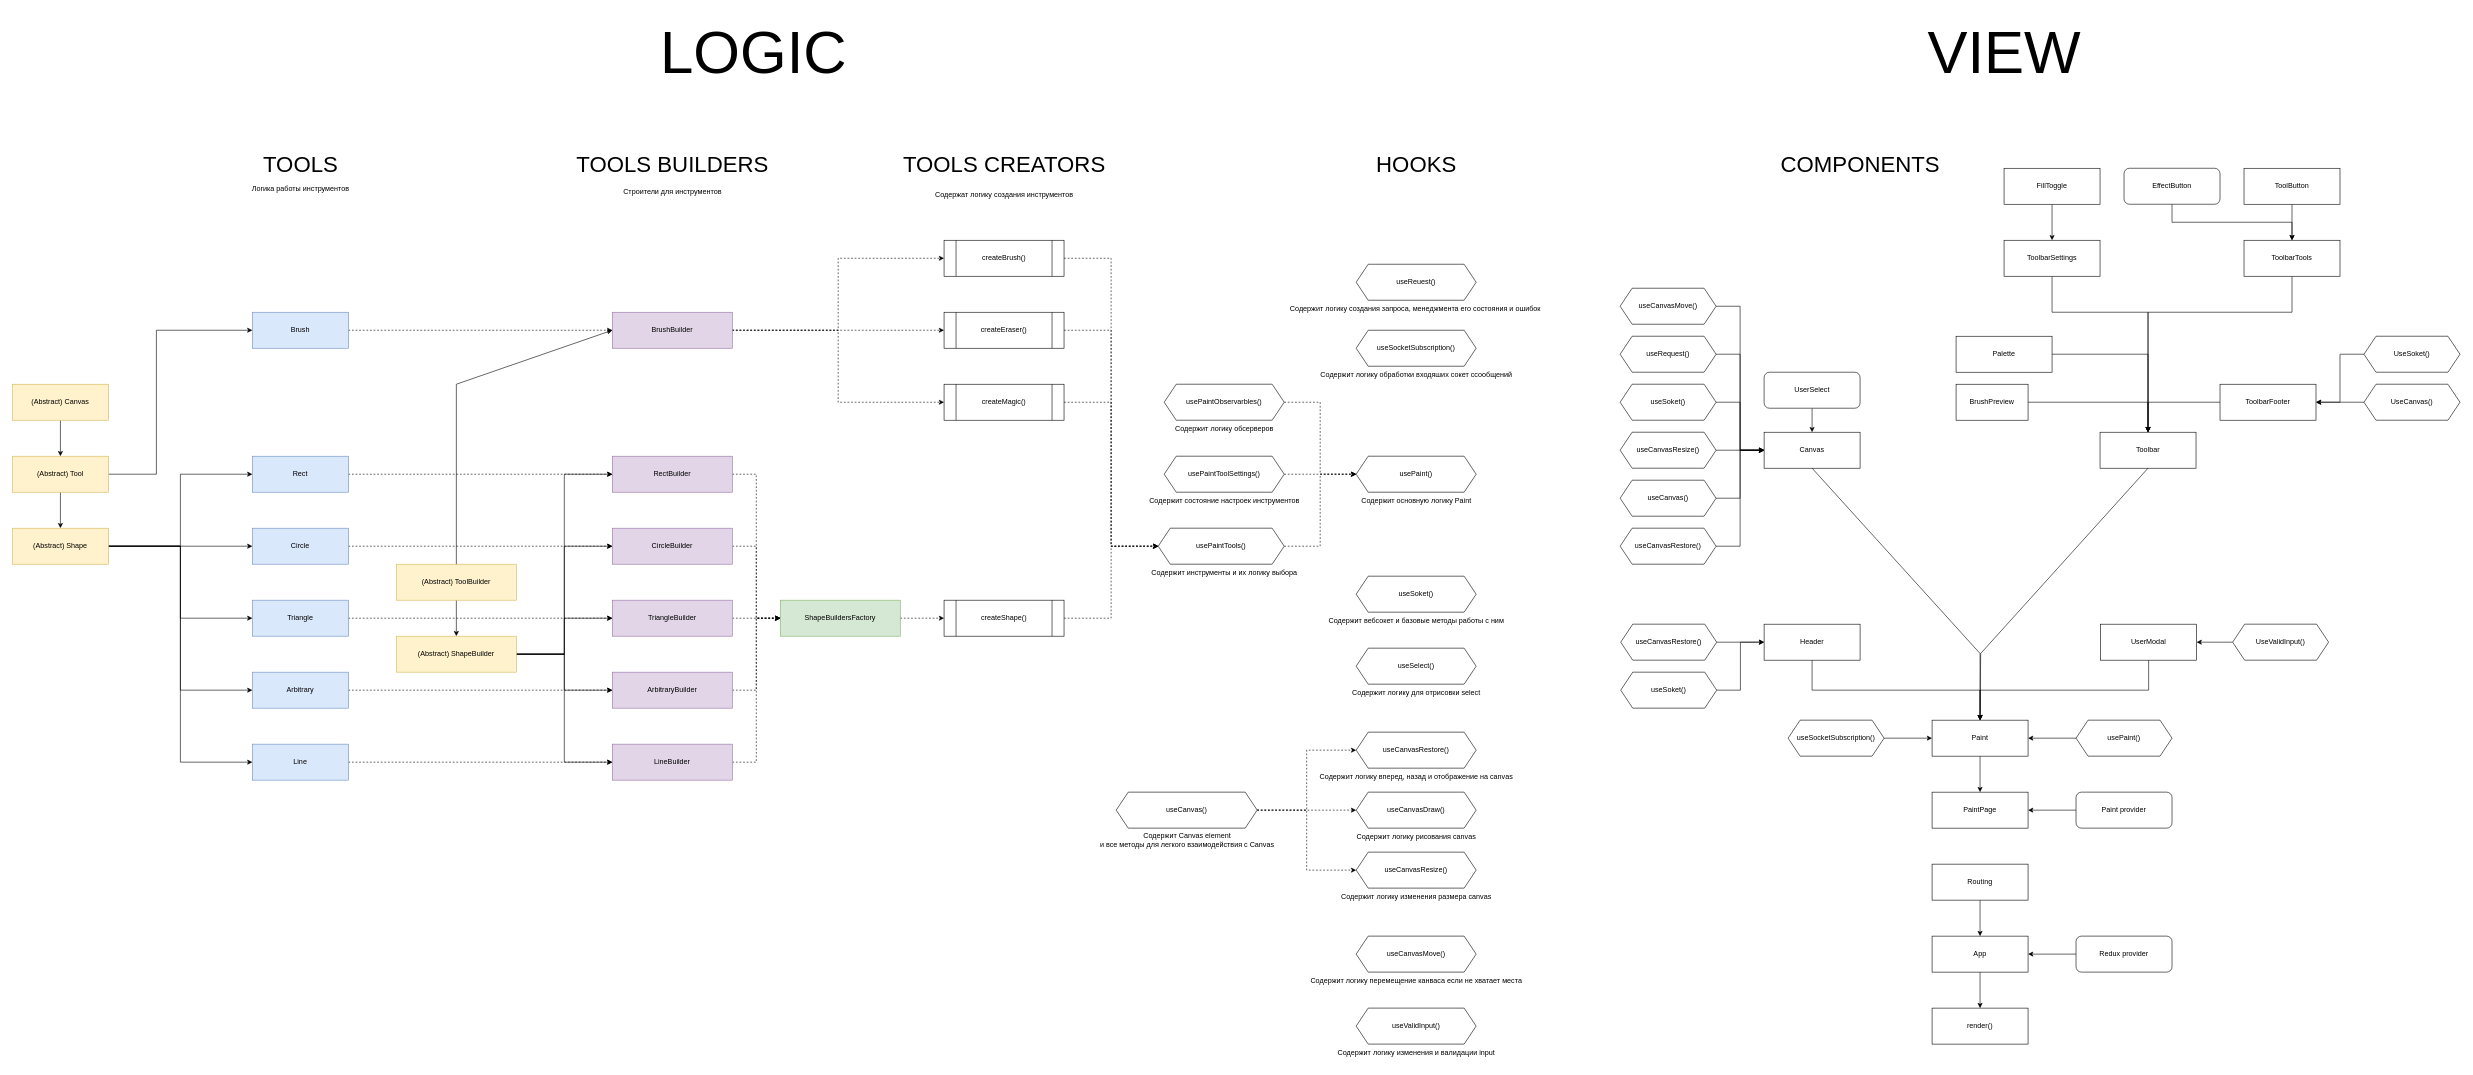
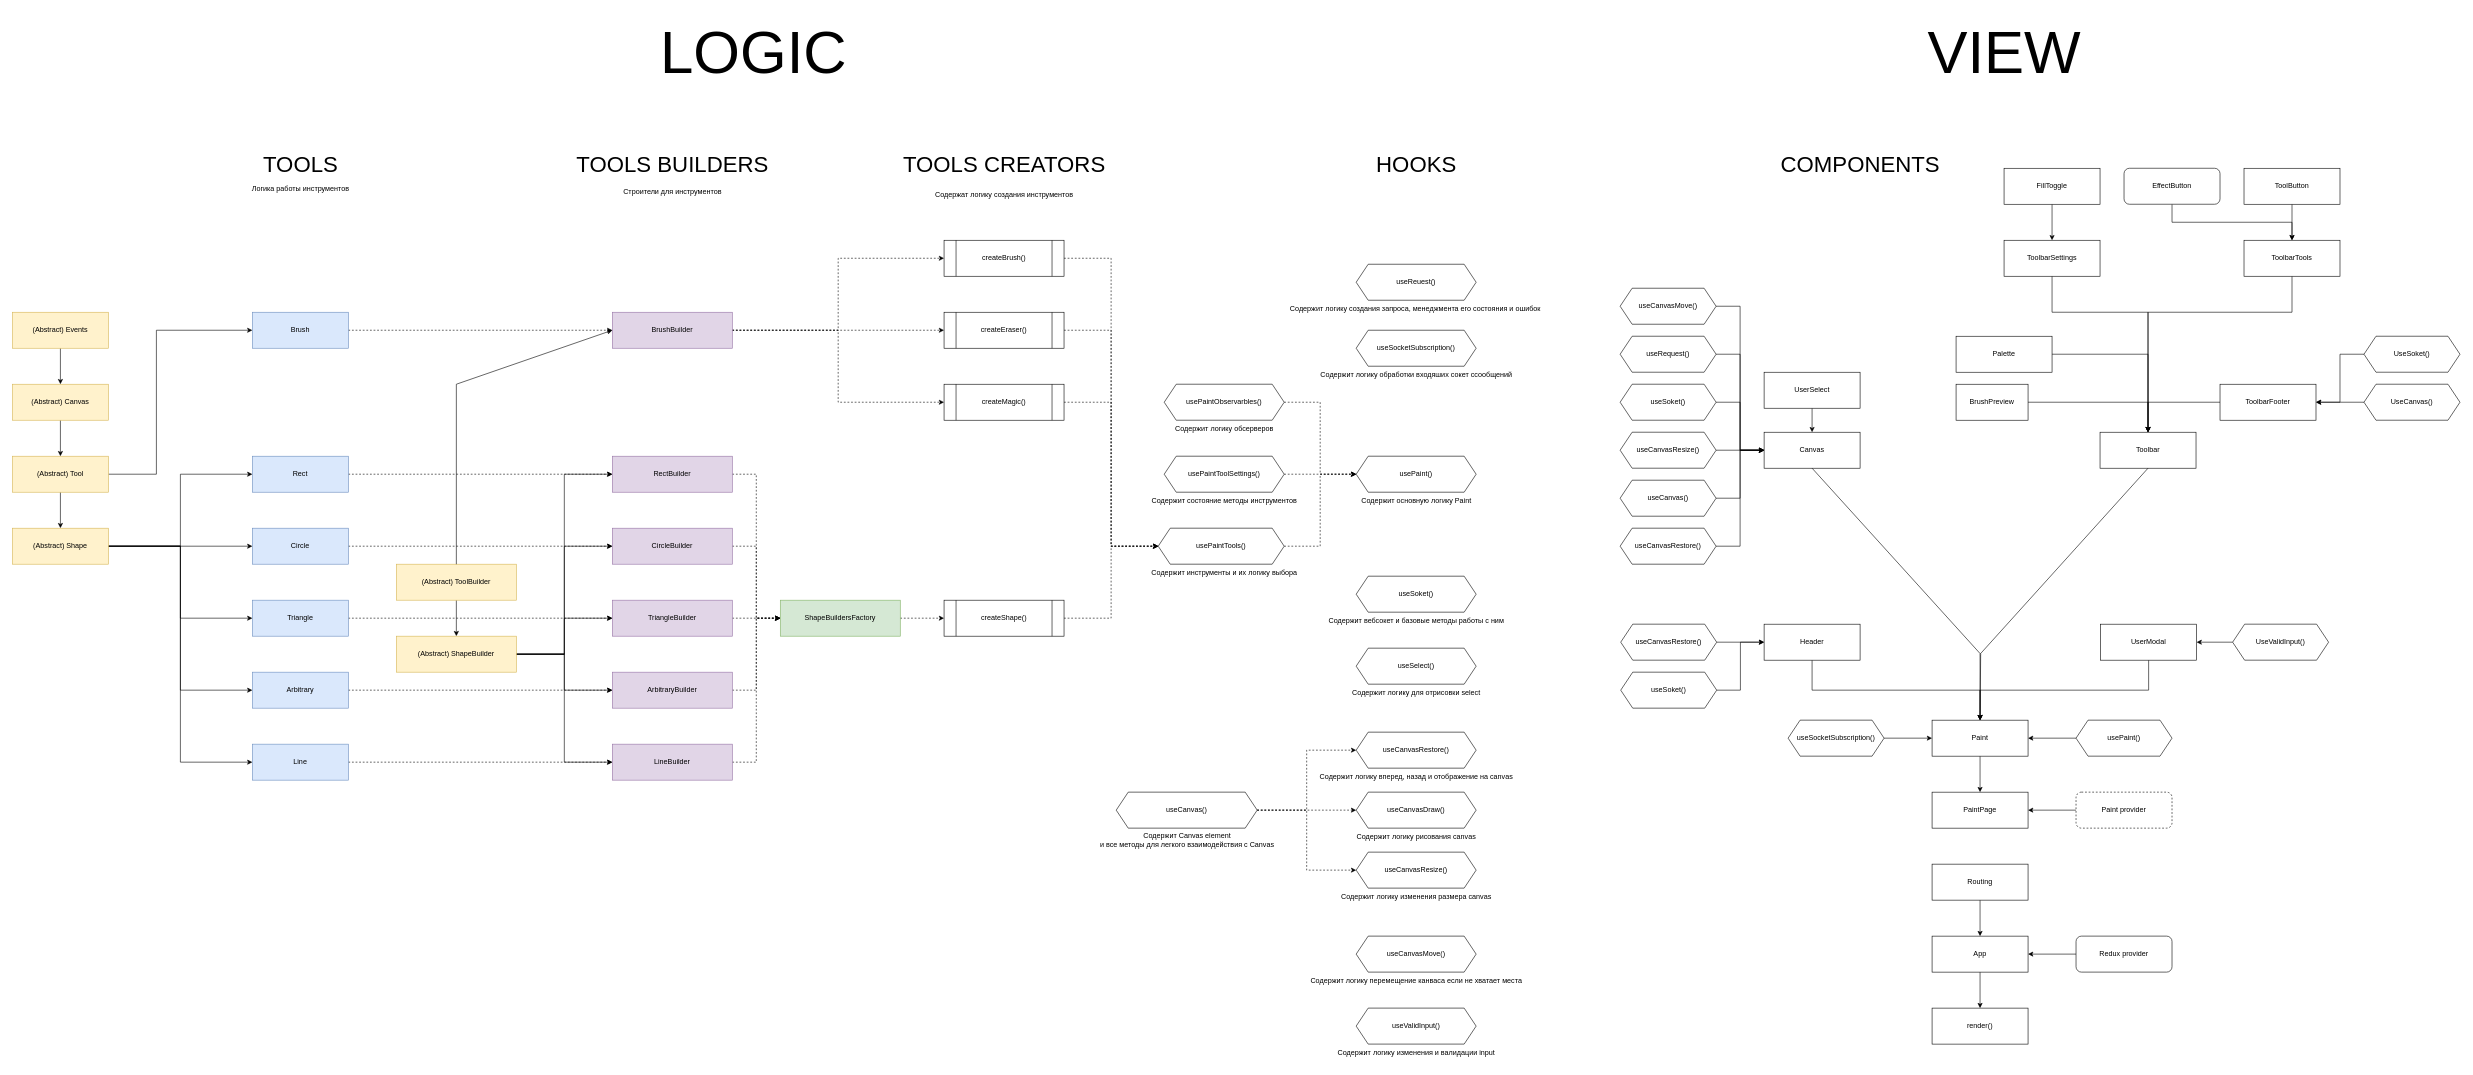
node "(Abstract) Events": added
edge "(Abstract) Events" -> "(Abstract) Canvas": added
node "UserSelect": shape rounded rectangle -> rectangle
node "Содержит состояние настроек инструментов": label "Содержит состояние настроек инструментов" -> "Содержит состояние методы инструментов"
node "Paint provider": style solid -> dashed
